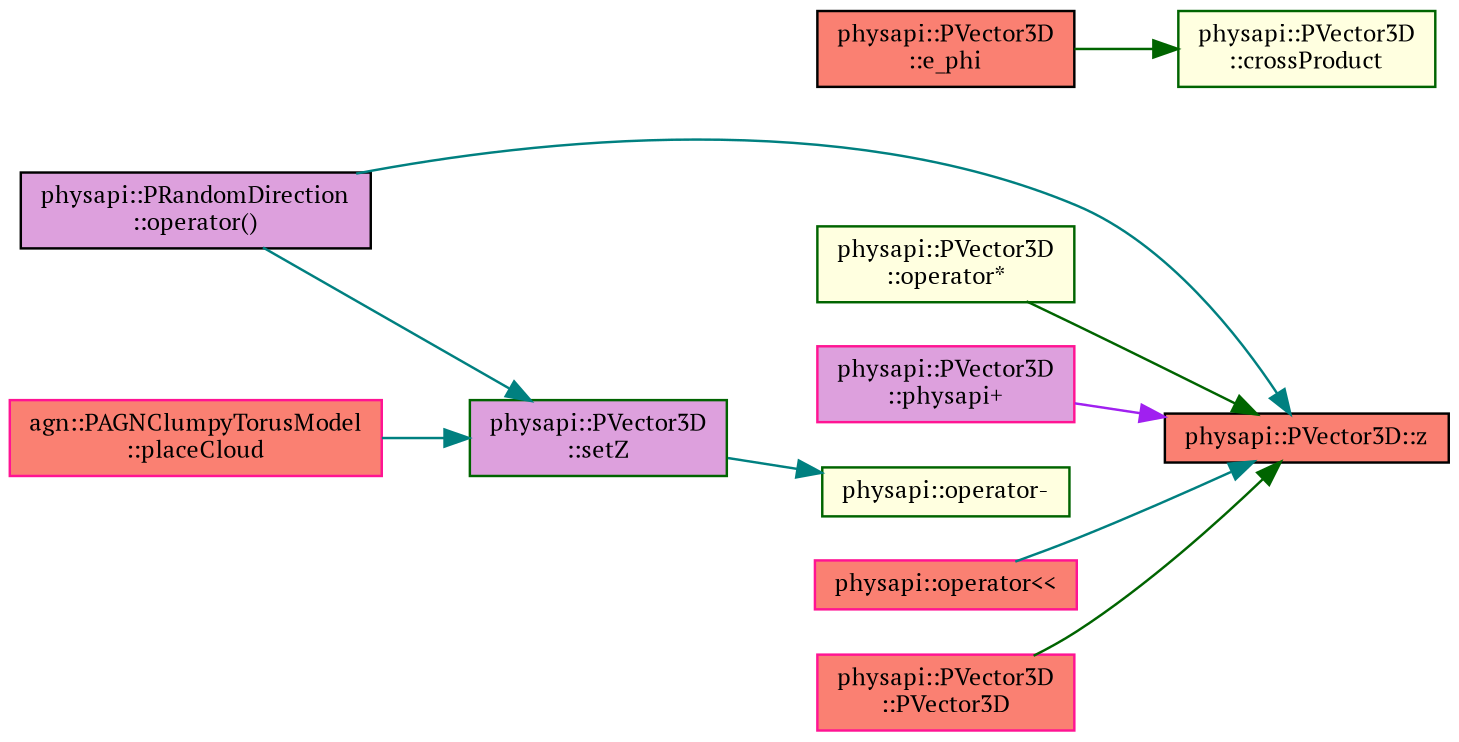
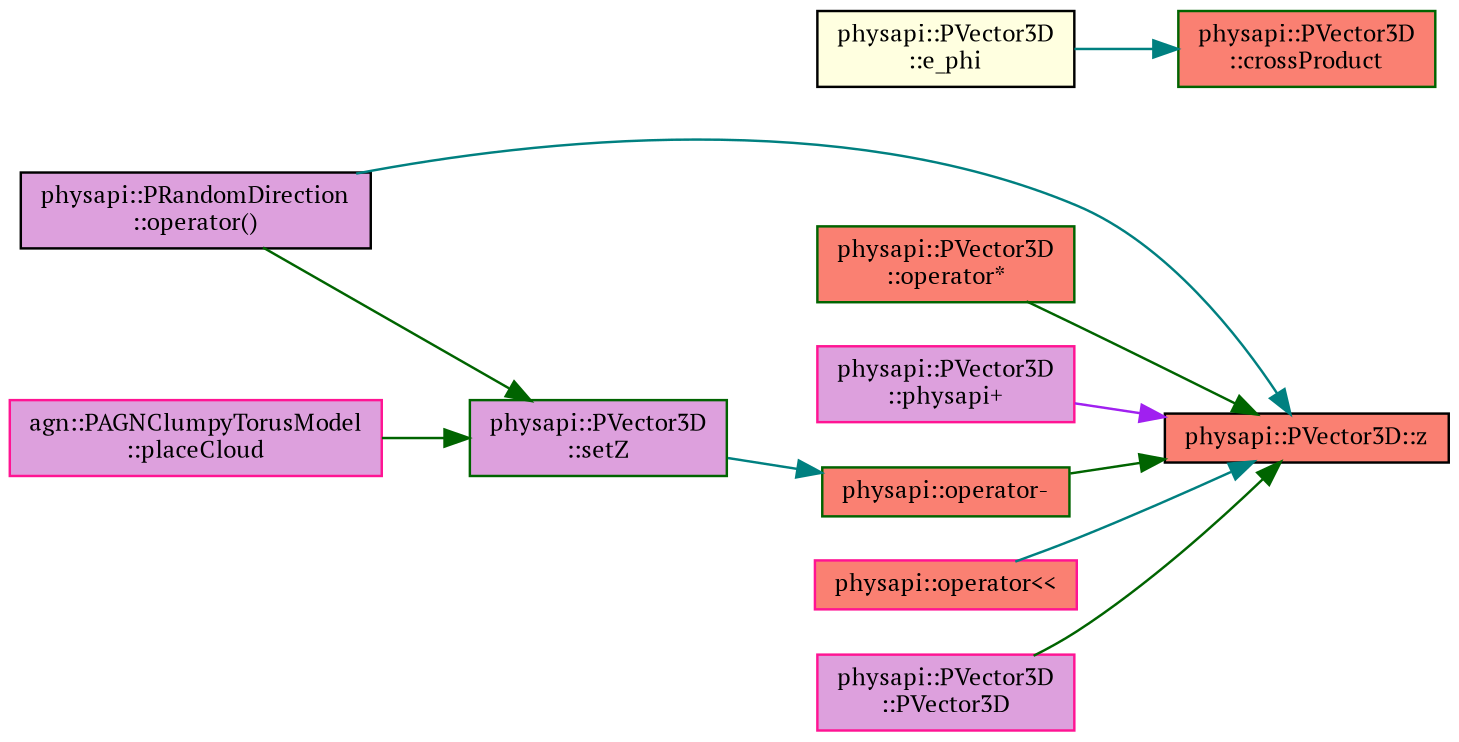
node "physapi::PVector3D ::e_phi": fillcolor salmon -> lightyellow
edge "physapi::PVector3D ::e_phi" -> "physapi::PVector3D ::crossProduct": color darkgreen -> teal
node "physapi::PVector3D ::crossProduct": fillcolor lightyellow -> salmon
node "physapi::PVector3D ::operator*": fillcolor lightyellow -> salmon
edge "physapi::PRandomDirection ::operator()" -> "physapi::PVector3D ::setZ": color teal -> darkgreen
node "agn::PAGNClumpyTorusModel ::placeCloud": fillcolor salmon -> plum
edge "agn::PAGNClumpyTorusModel ::placeCloud" -> "physapi::PVector3D ::setZ": color teal -> darkgreen
edge "physapi::operator-" -> "physapi::PVector3D::z": added
node "physapi::operator-": fillcolor lightyellow -> salmon
node "physapi::PVector3D ::PVector3D": fillcolor salmon -> plum
